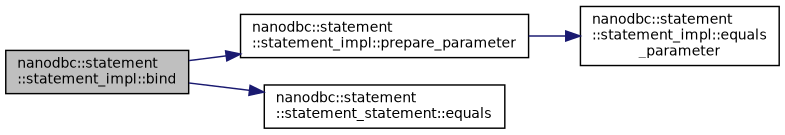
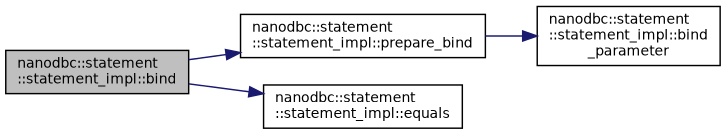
node "nanodbc::statement ::statement_impl::prepare_parameter": label "nanodbc::statement ::statement_impl::prepare_parameter" -> "nanodbc::statement ::statement_impl::prepare_bind"
node "nanodbc::statement ::statement_impl::equals _parameter": label "nanodbc::statement ::statement_impl::equals _parameter" -> "nanodbc::statement ::statement_impl::bind _parameter"
node "nanodbc::statement ::statement_statement::equals": label "nanodbc::statement ::statement_statement::equals" -> "nanodbc::statement ::statement_impl::equals"
